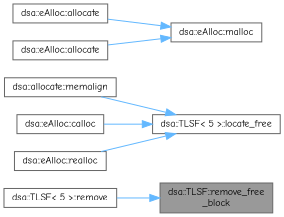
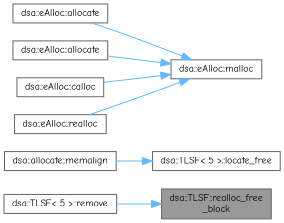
edge "dsa::eAlloc::calloc" -> "dsa::TLSF< 5 >::locate_free": now "dsa::eAlloc::calloc" -> "dsa::eAlloc::malloc"
edge "dsa::eAlloc::realloc" -> "dsa::TLSF< 5 >::locate_free": now "dsa::eAlloc::realloc" -> "dsa::eAlloc::malloc"
node "dsa::TLSF::remove_free _block": label "dsa::TLSF::remove_free _block" -> "dsa::TLSF::realloc_free _block"
